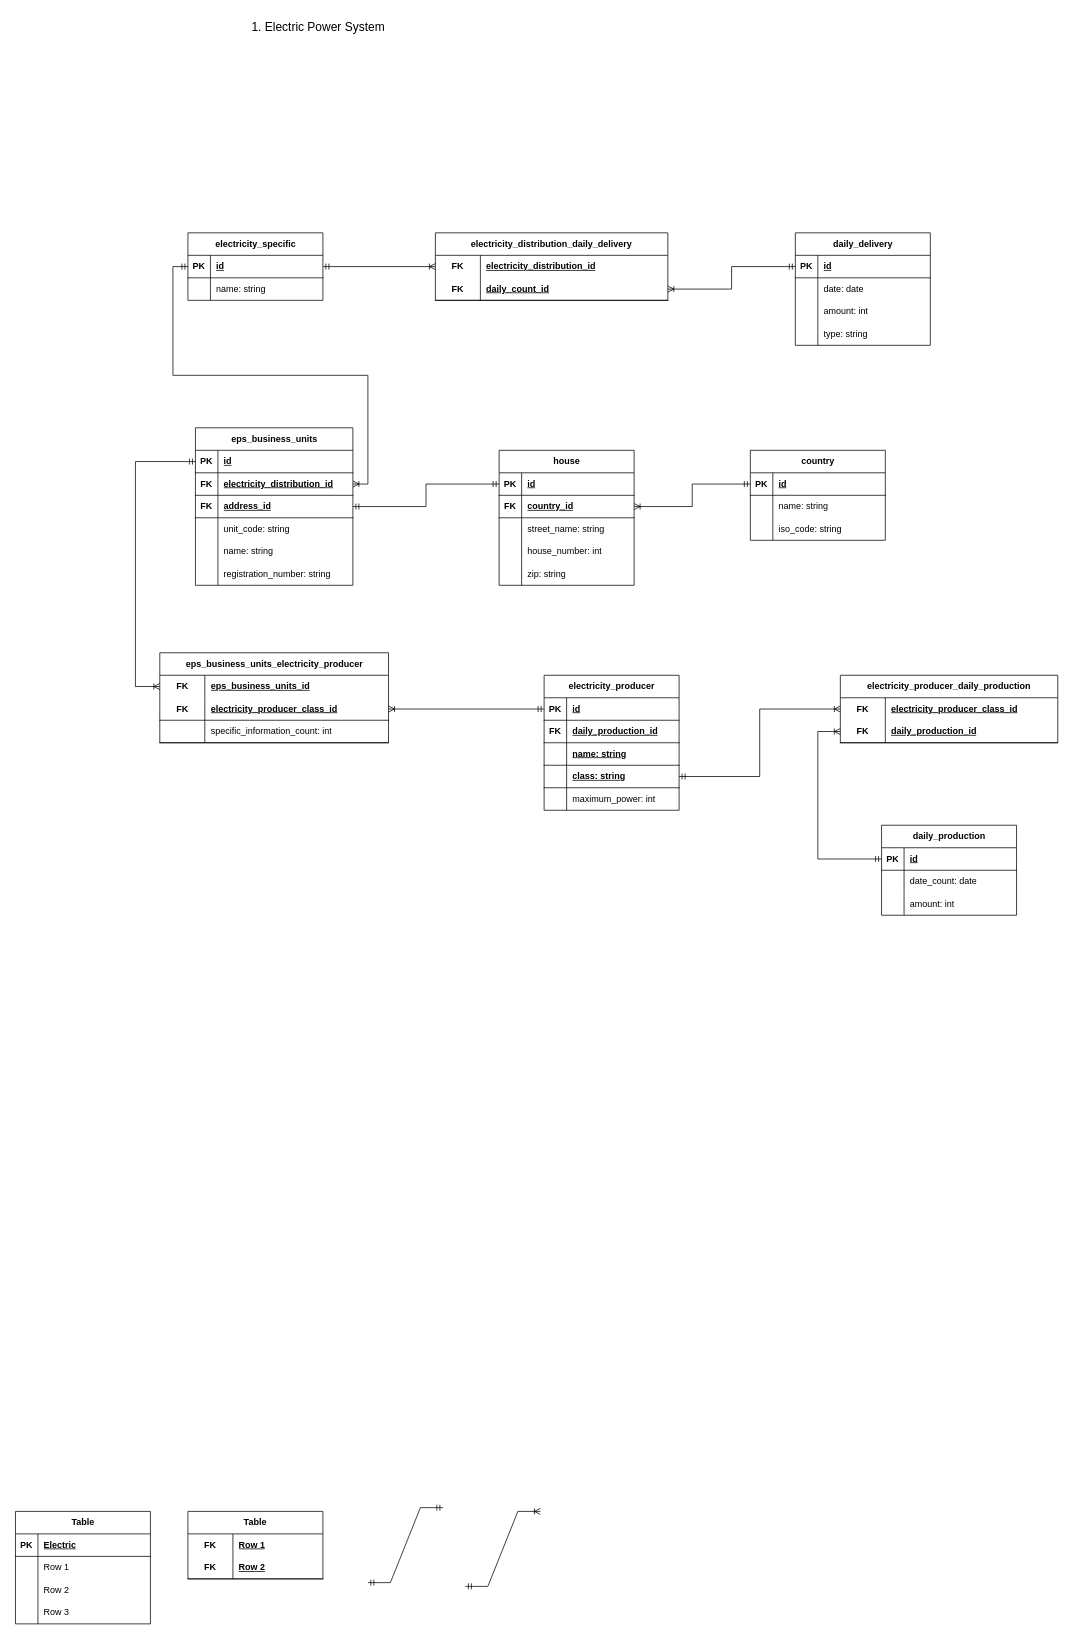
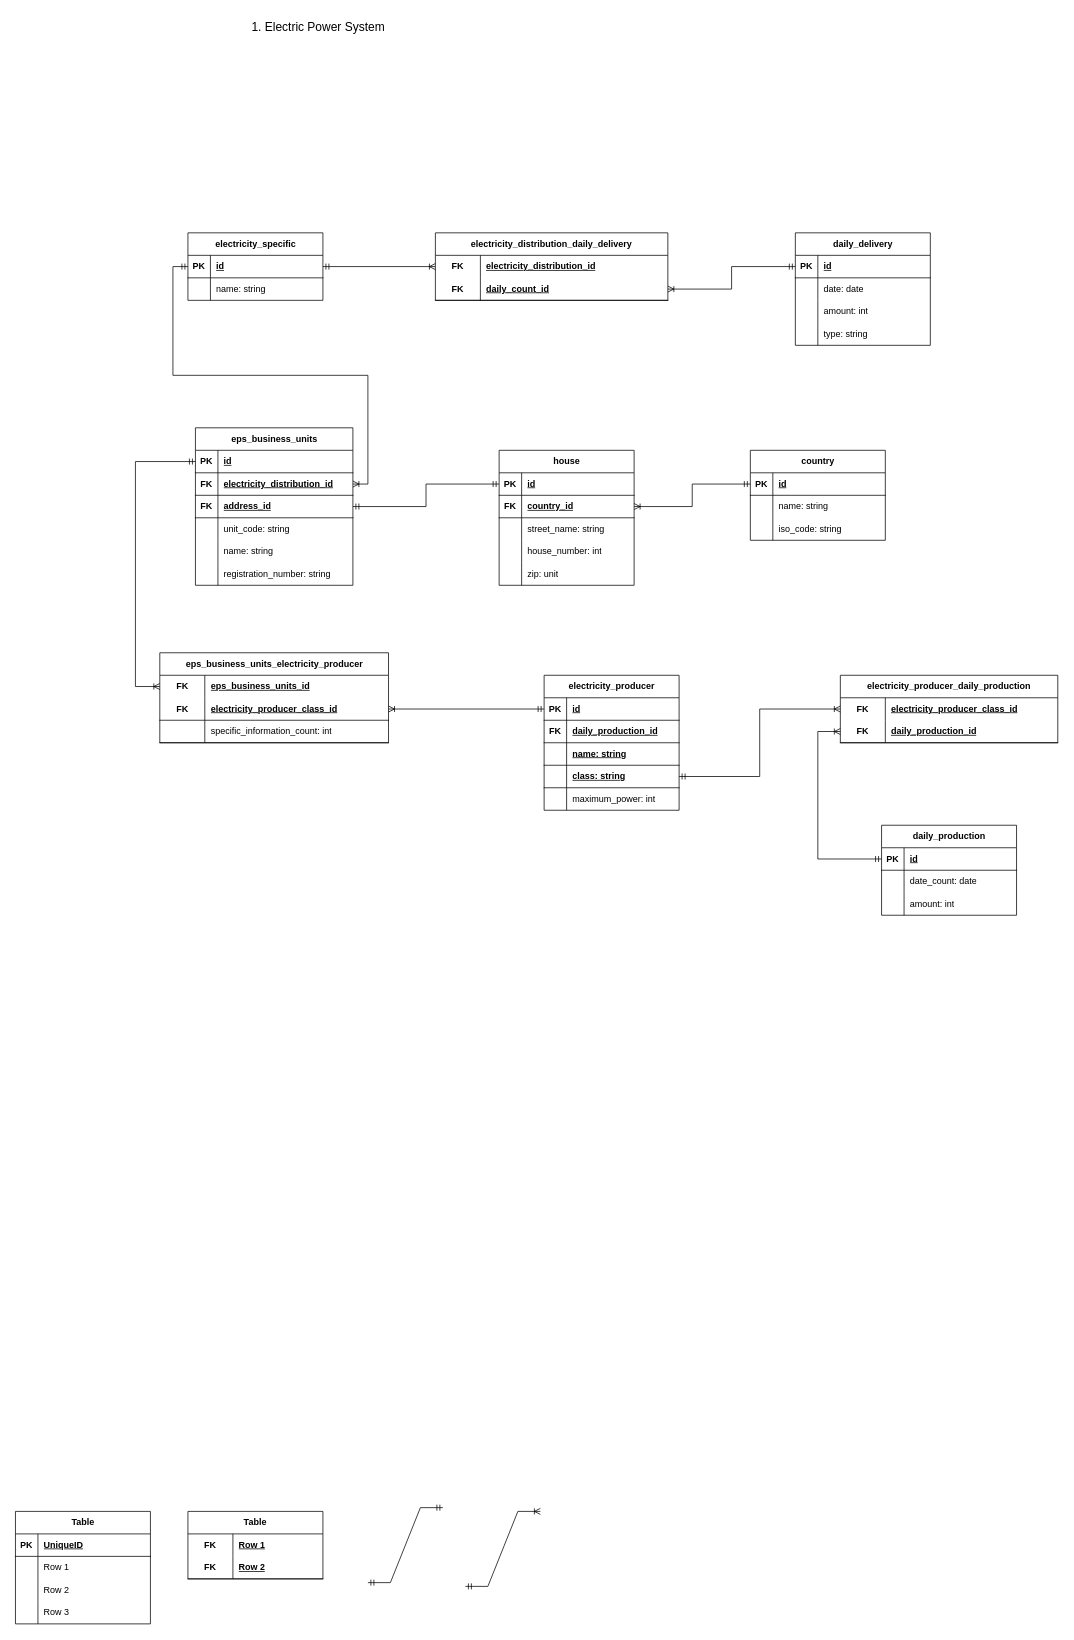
node "zip: string": label "zip: string" -> "zip: unit"
node "Electric": label "Electric" -> "UniqueID"
